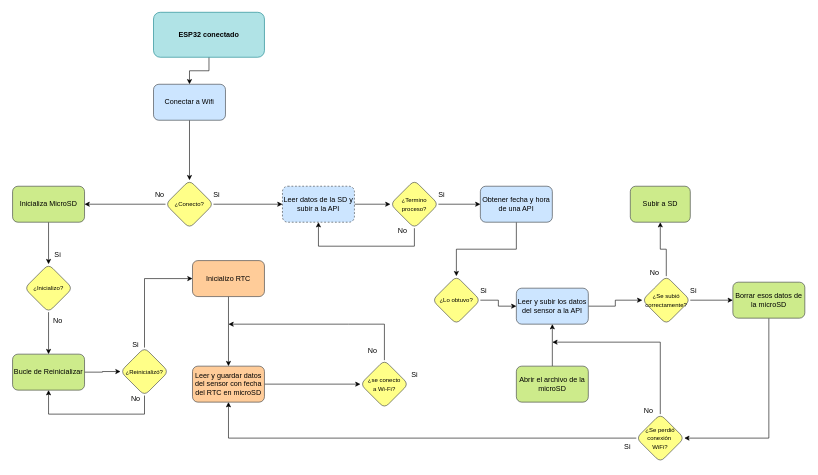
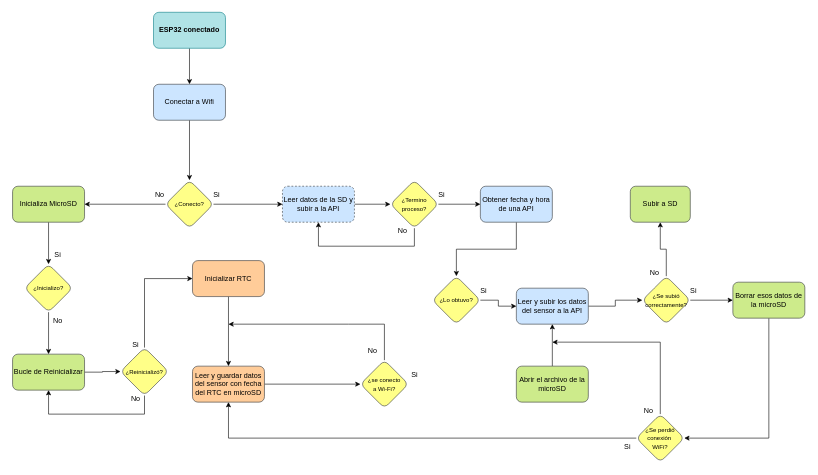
node "ESP32 conectado": size 111x45 -> 72x36
node "Inicializo RTC": label "Inicializo RTC" -> "Inicializar RTC"
